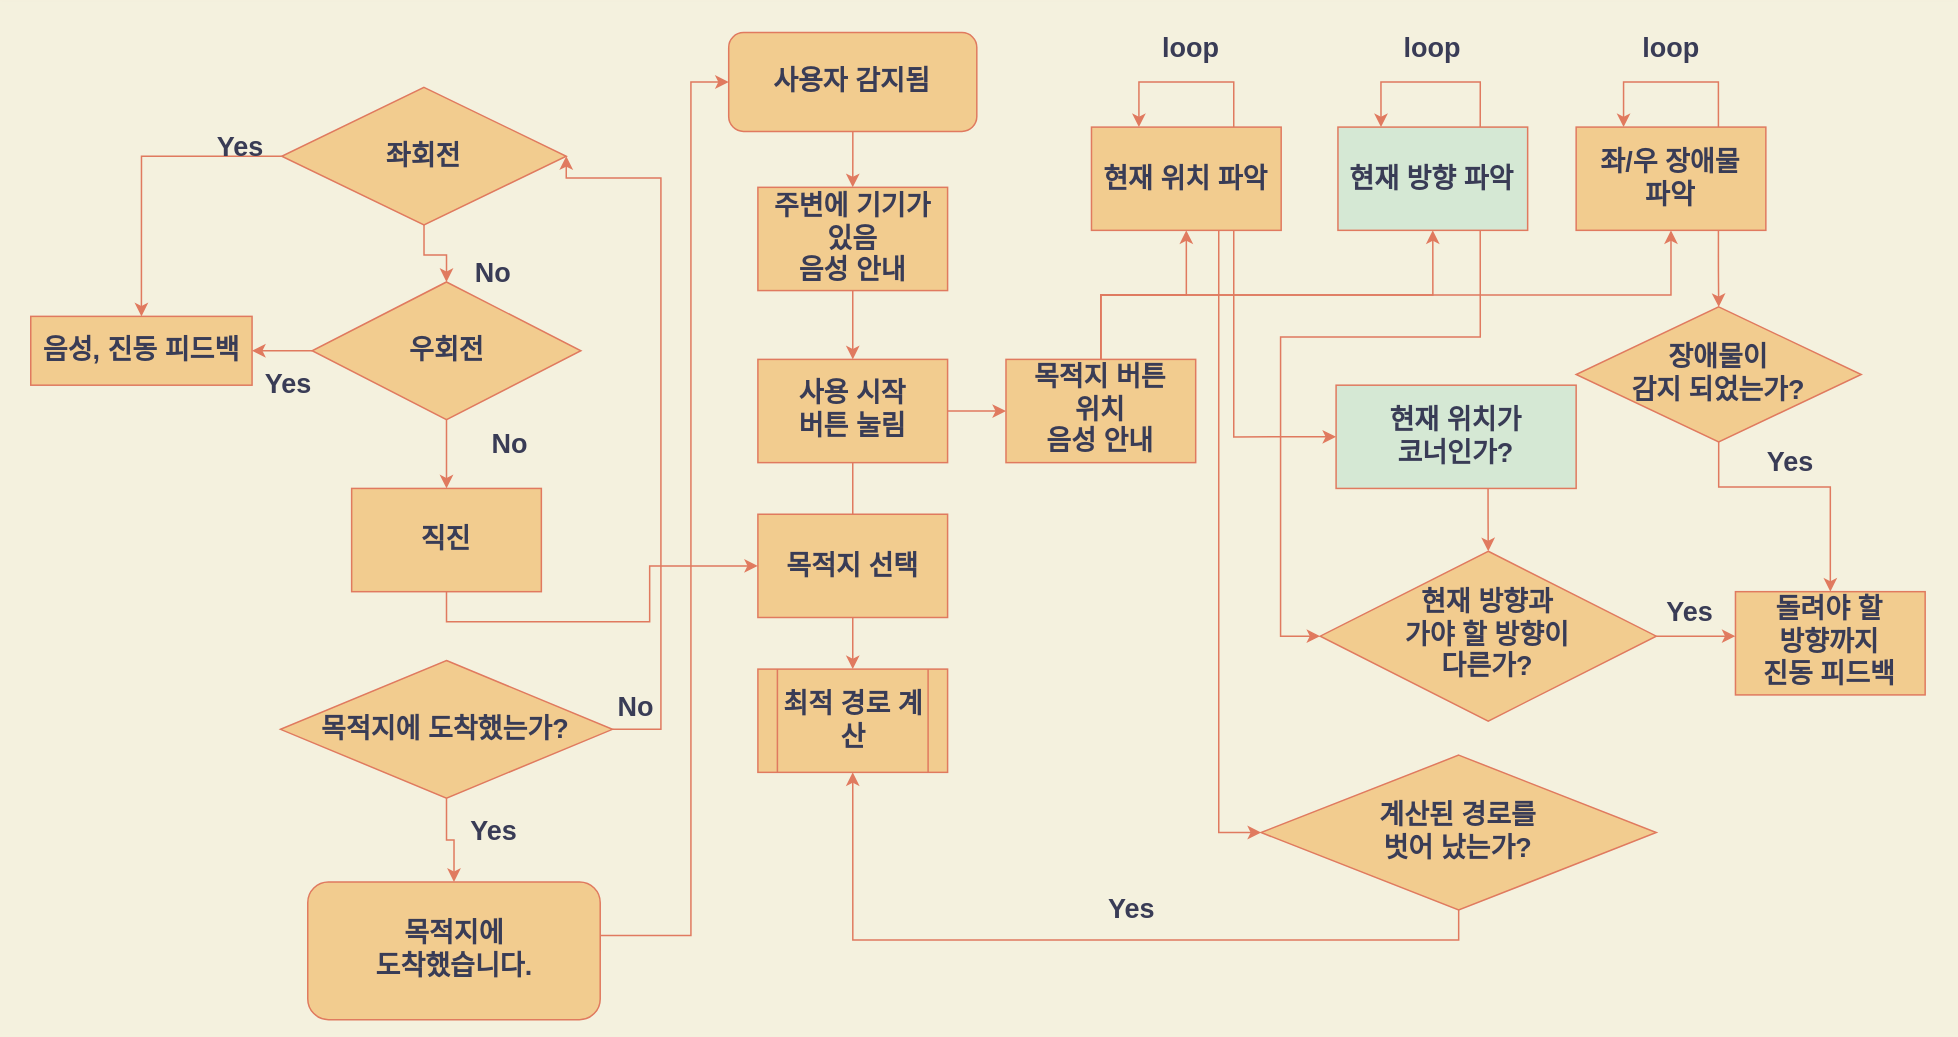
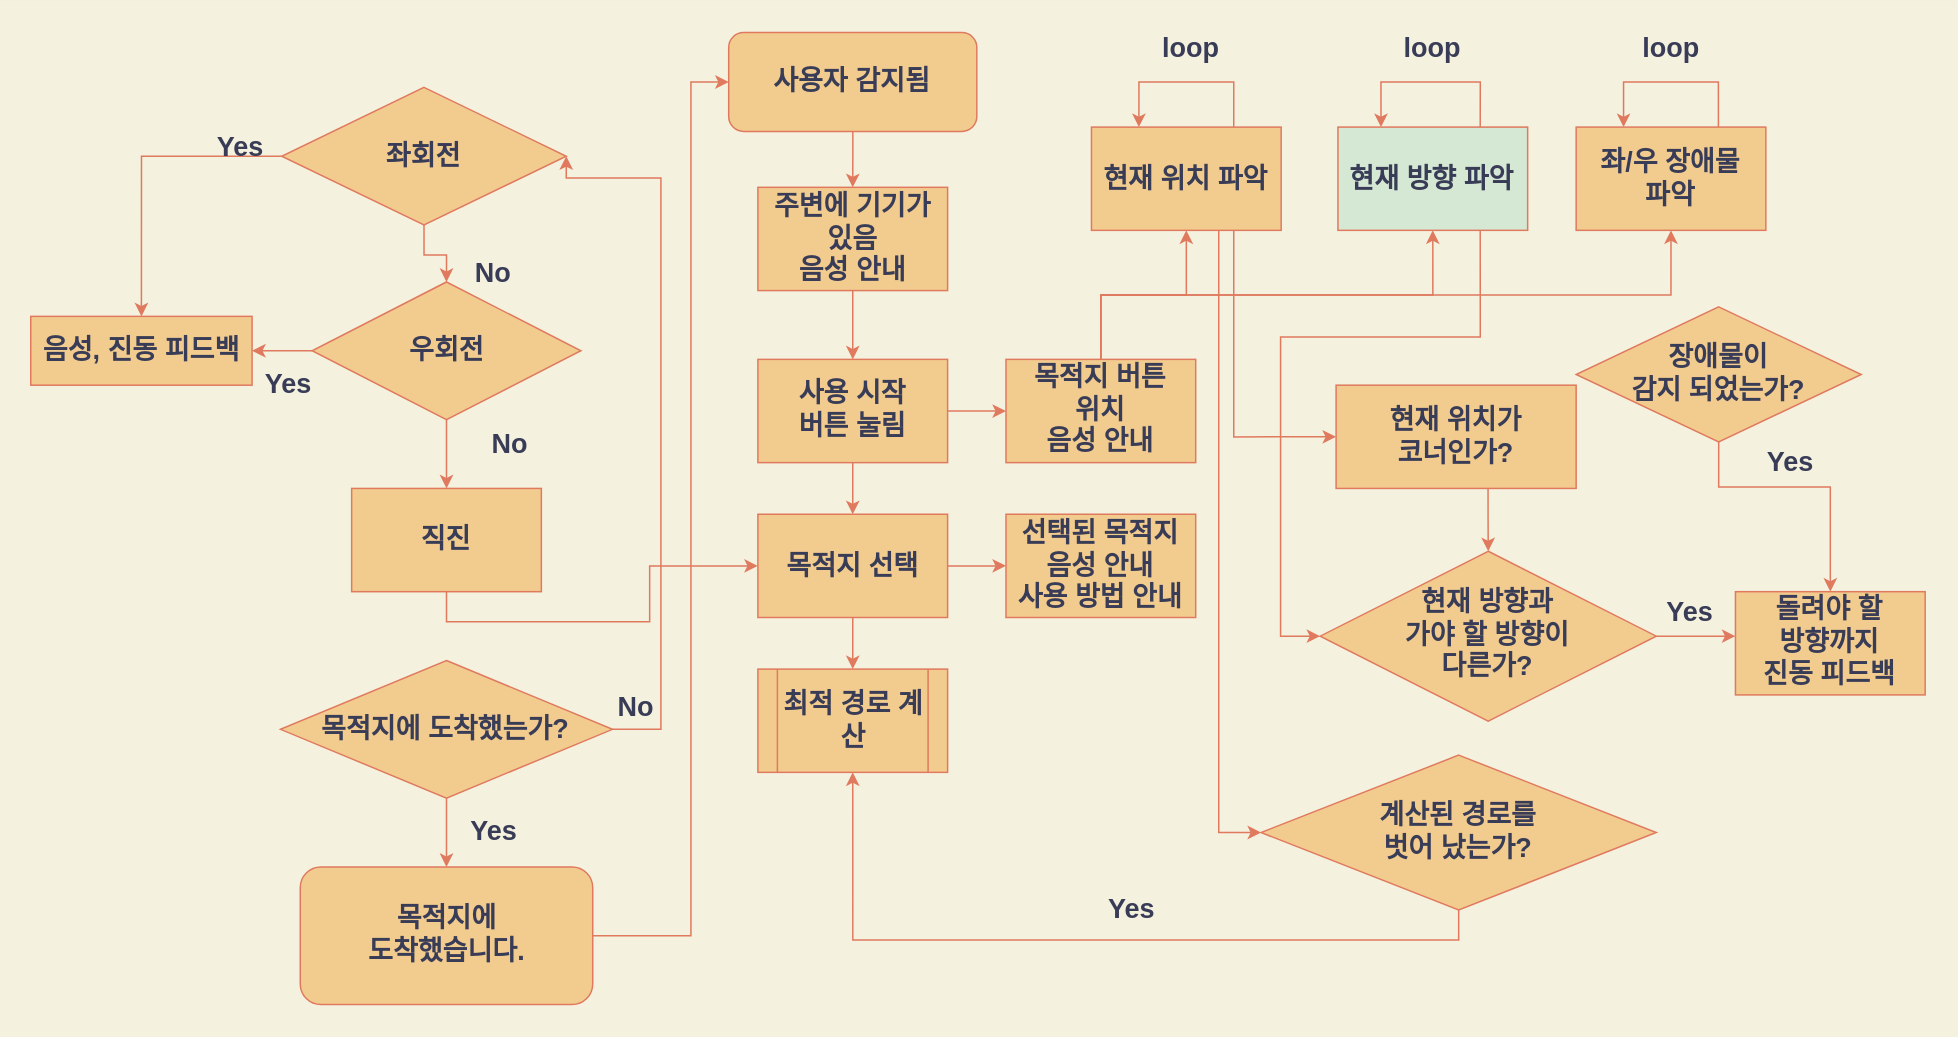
edge "좌/우 장애물 파악" -> "장애물이 감지 되었는가?": removed
node "현재 위치가 코너인가?": fillcolor #d5e8d4 -> #f2cc8f
edge "사용 시작버튼 눌림" -- "목적지 선택": arrowhead none -> classic
edge "목적지 선택" -> "선택된 목적지음성 안내사용 방법 안내": added
node "선택된 목적지음성 안내사용 방법 안내": added
node "목적지에도착했습니다.": moved (454, 950) -> (446, 935)
